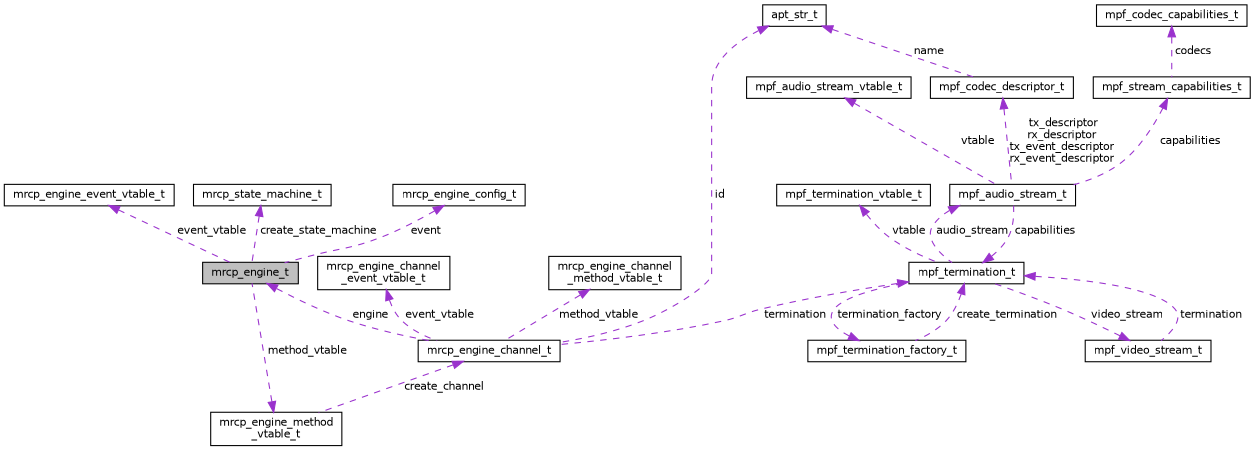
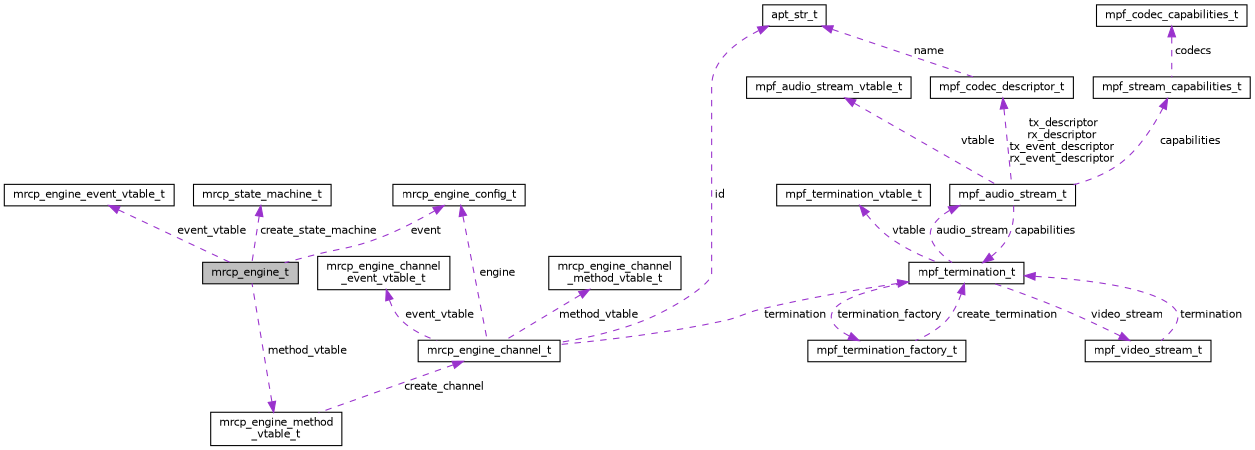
edge "mrcp_engine_channel_t" -> "mrcp_engine_t": now "mrcp_engine_channel_t" -> "mrcp_engine_config_t"
